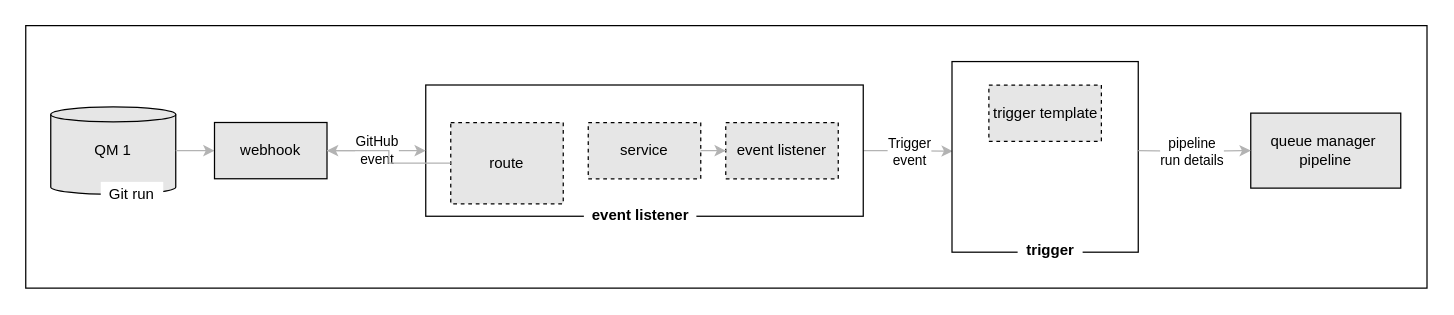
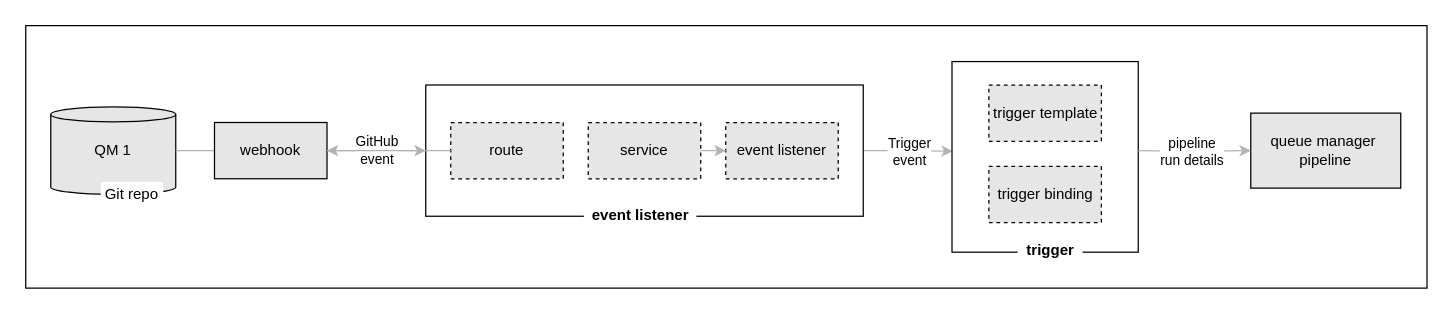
edge "QM 1" -> "webhook": arrowhead classic -> none
node "route": size 113x81 -> 113x56
node "Git run": label "Git run" -> "Git repo"
node "trigger binding": added
